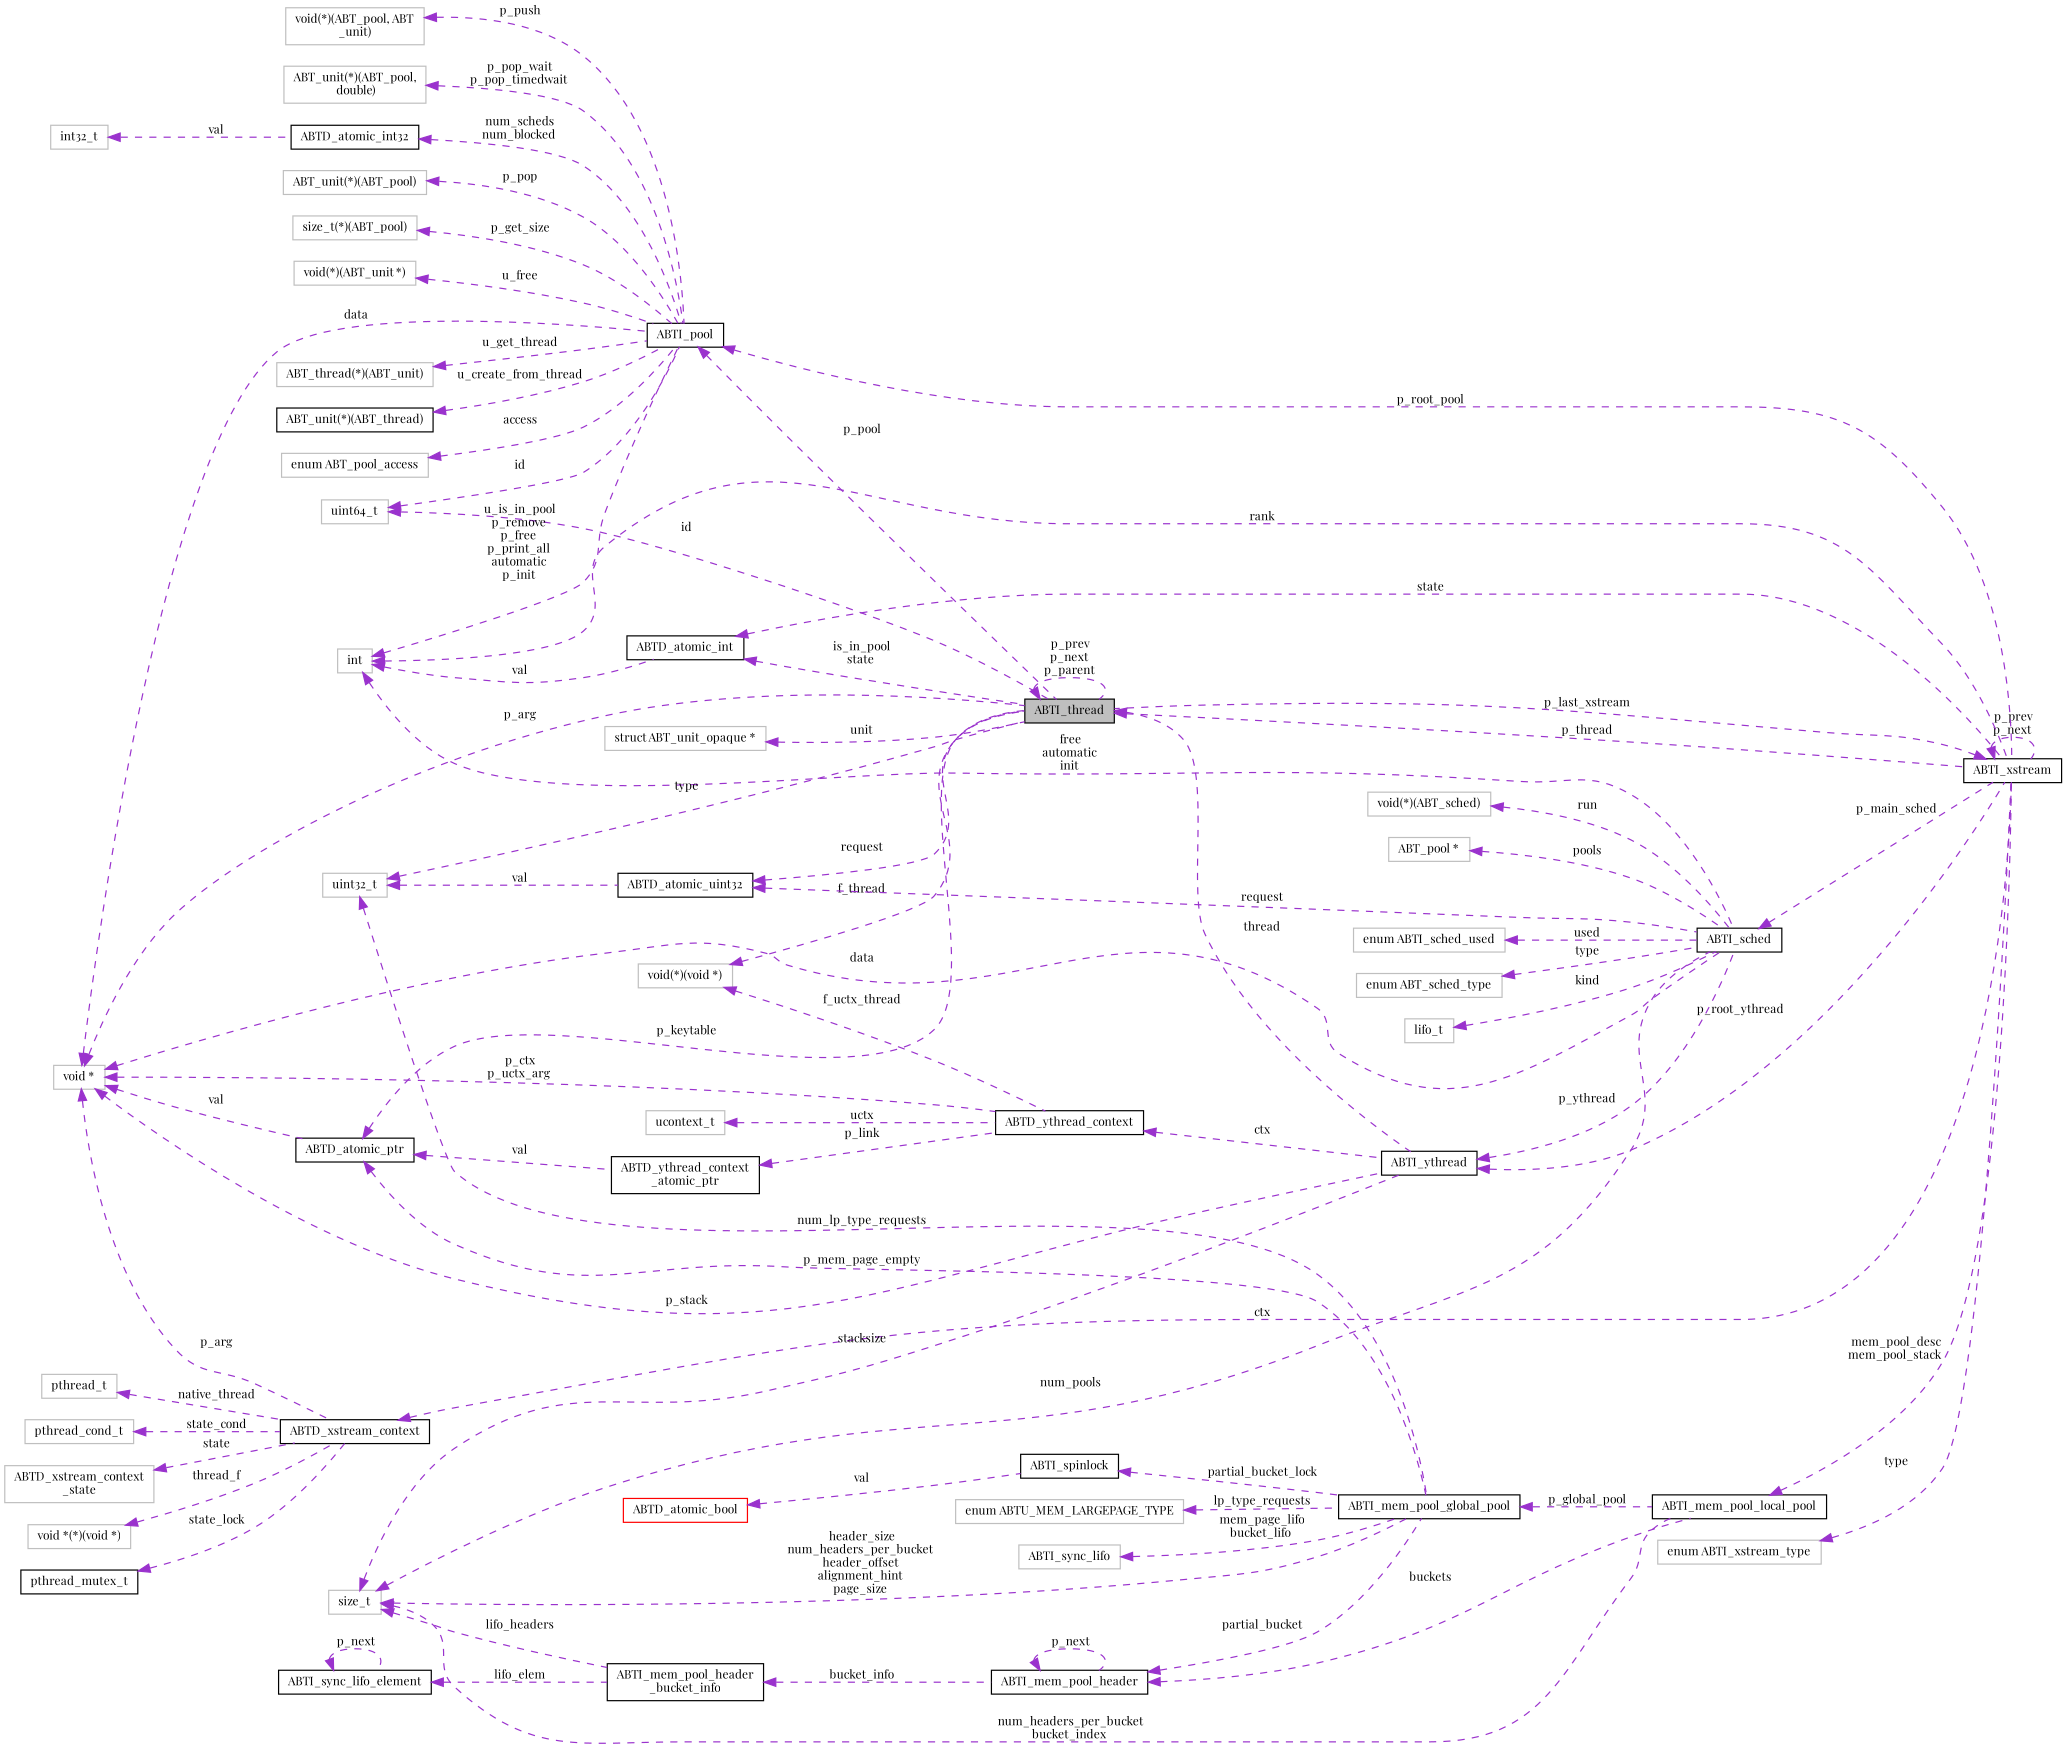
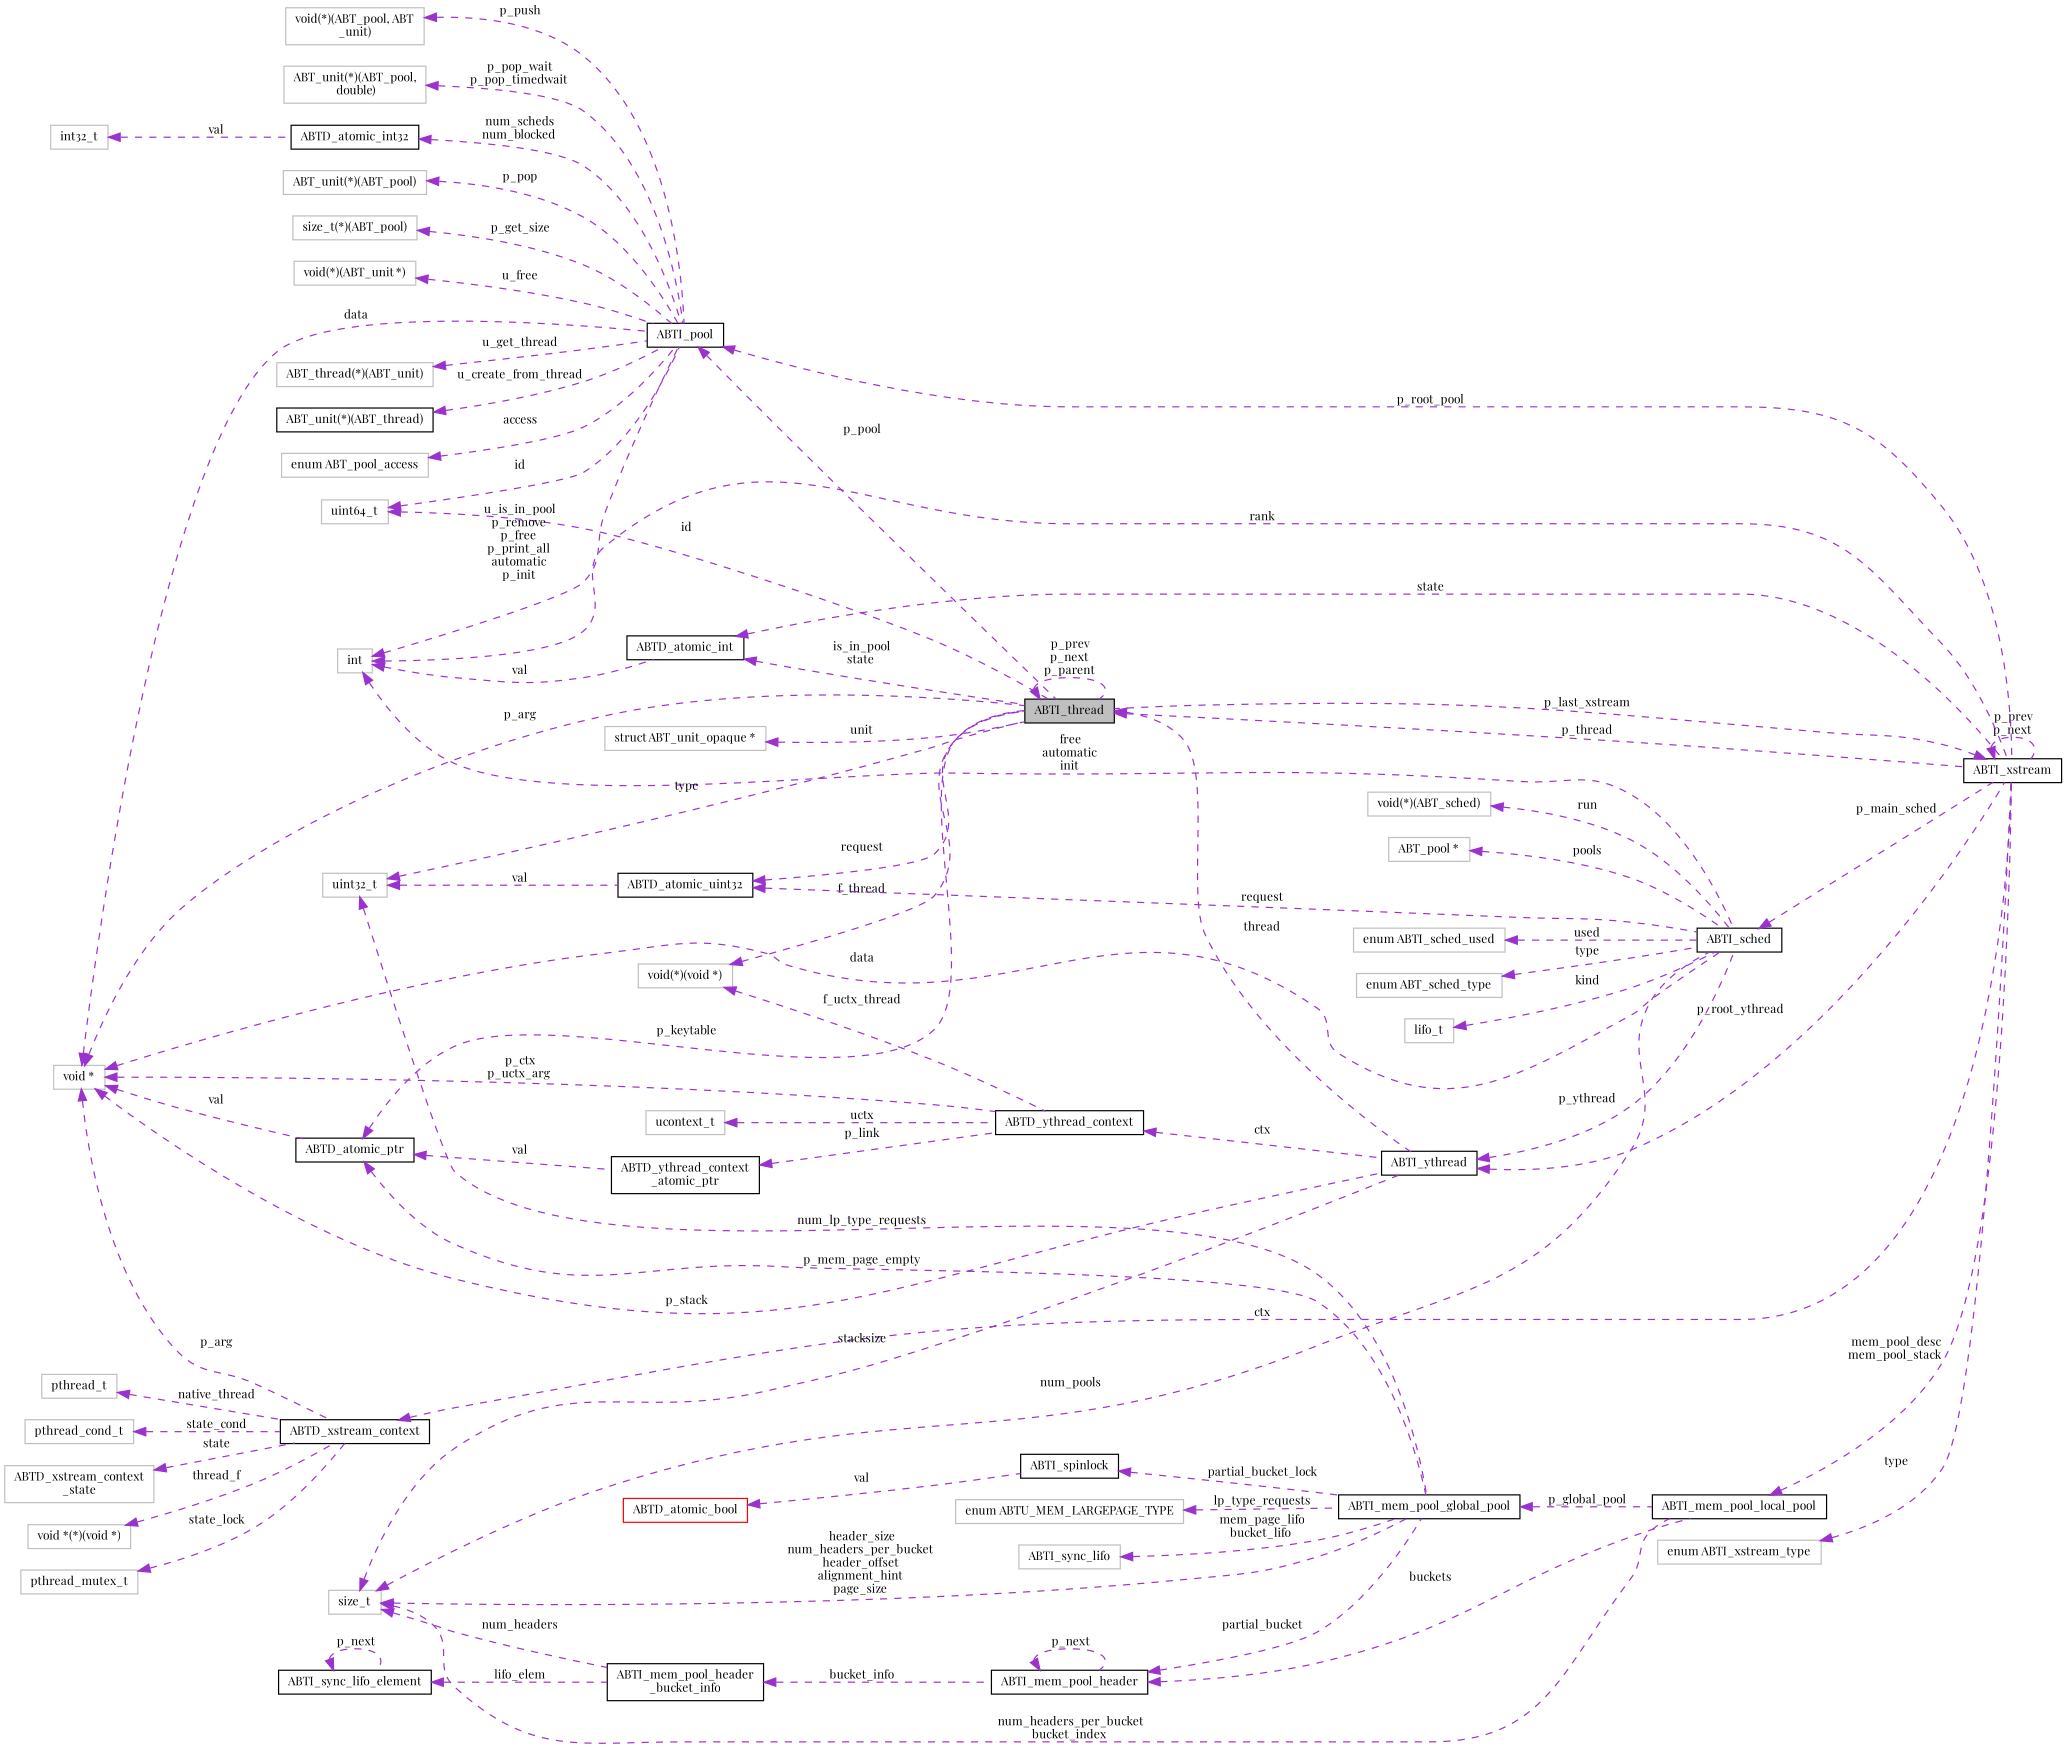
node "pthread_mutex_t": color black -> grey75
edge "ABTI_mem_pool_header _bucket_info" -> "size_t": label " lifo_headers" -> " num_headers"
